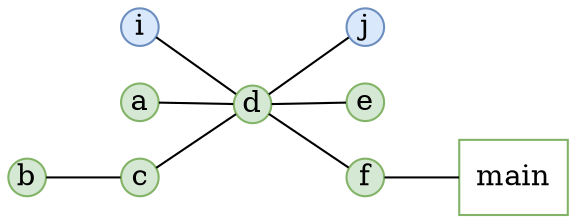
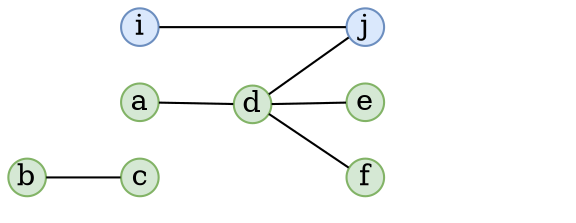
edge "i" -- "d": now "i" -- "j"
edge "d" -- "c": removed
node "main": removed
